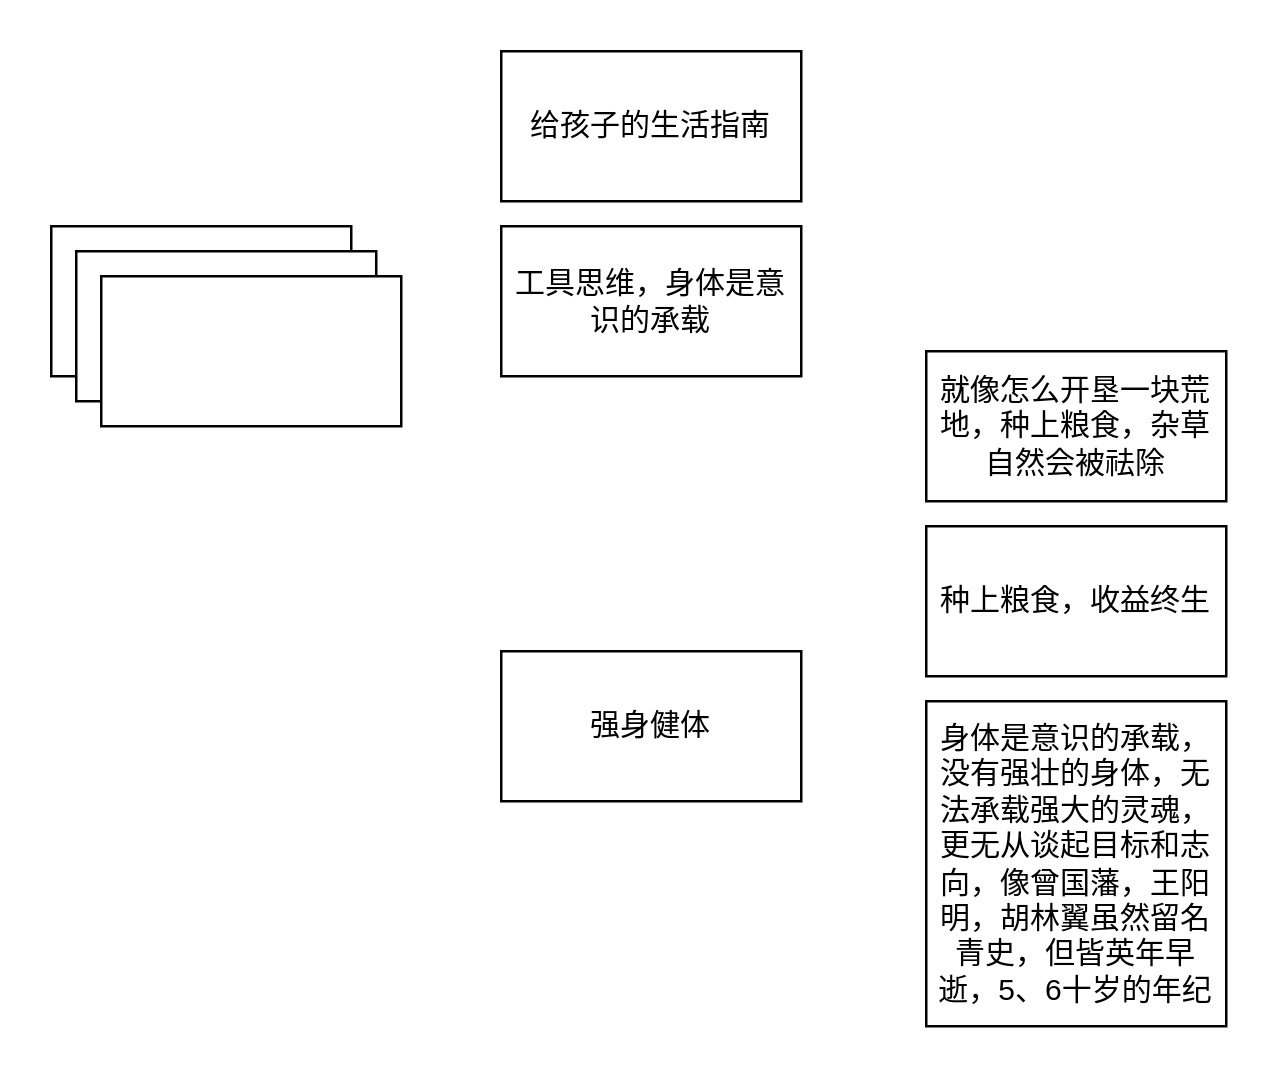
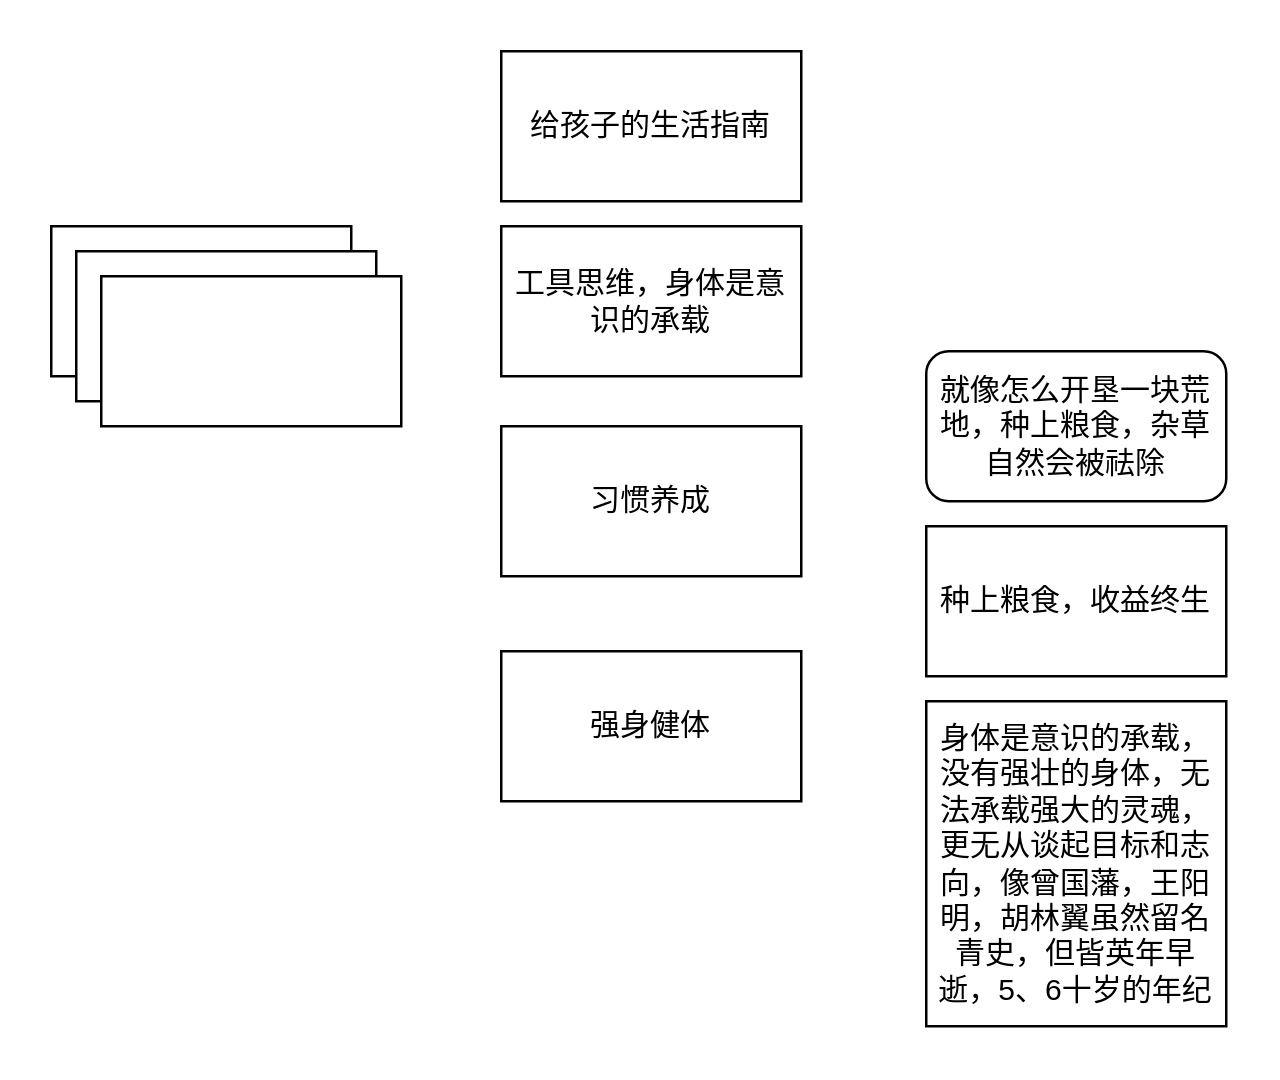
node "就像怎么开垦一块荒地，种上粮食，杂草自然会被祛除": shape rectangle -> rounded rectangle
node "习惯养成": added
